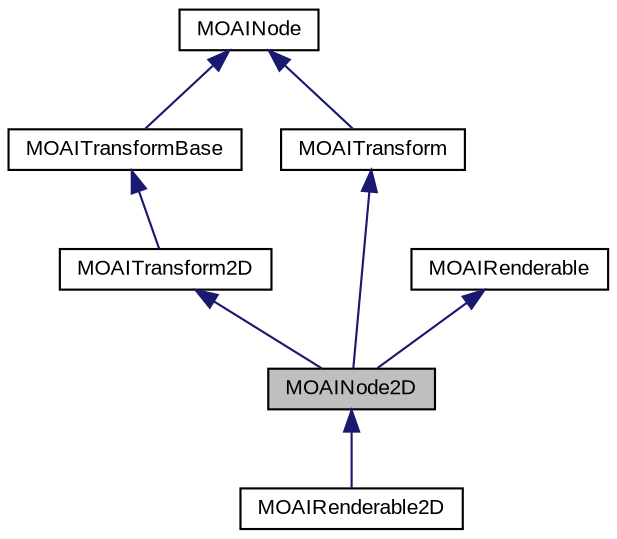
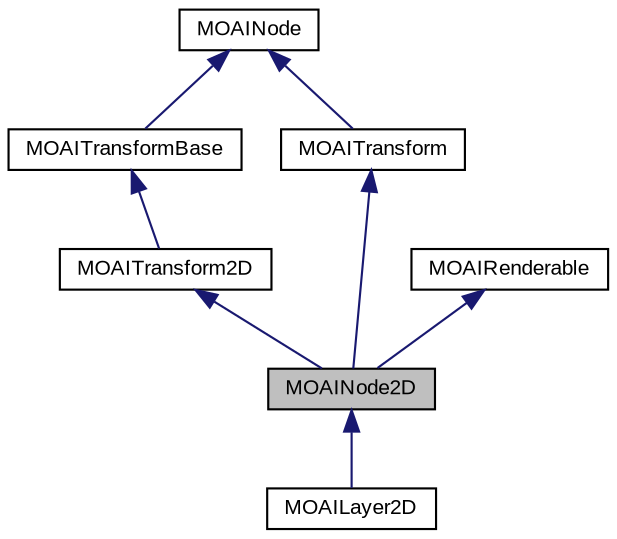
node "MOAIRenderable2D": label "MOAIRenderable2D" -> "MOAILayer2D"
